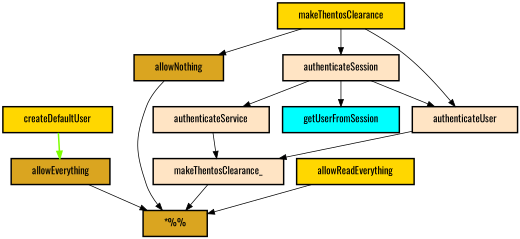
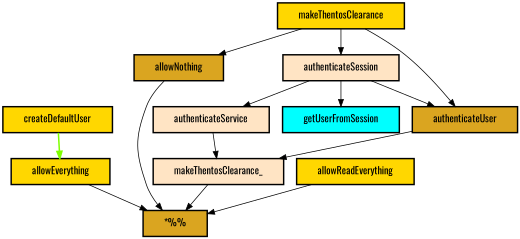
node "authenticateUser": fillcolor bisque -> goldenrod
node "allowEverything": fillcolor goldenrod -> gold
